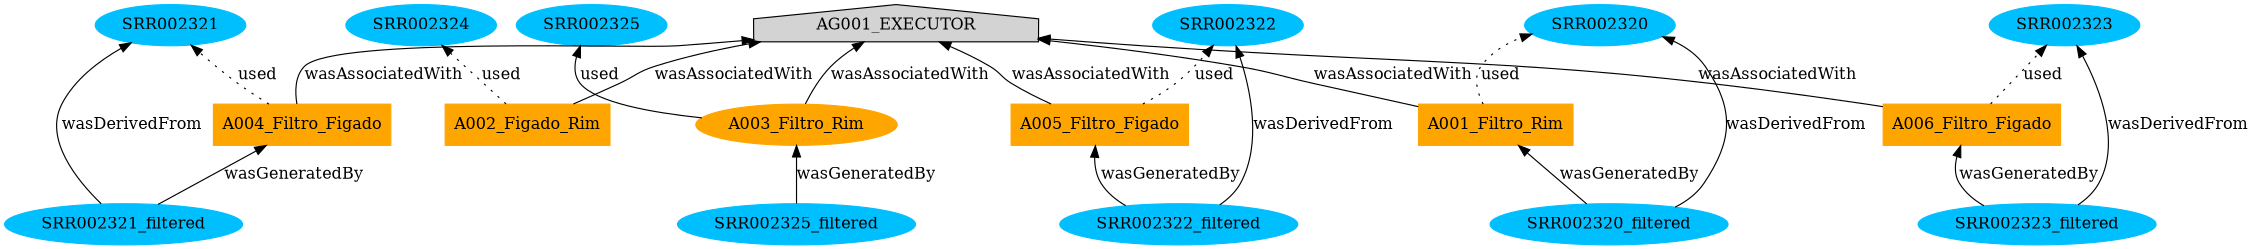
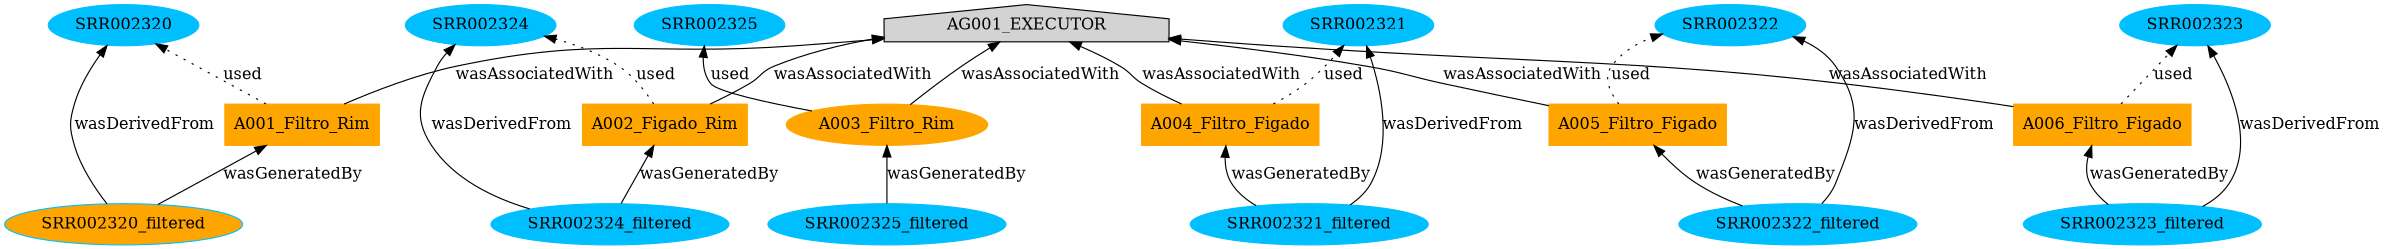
node "SRR002324_filtered": added
node "SRR002320_filtered": fillcolor deepskyblue -> orange
